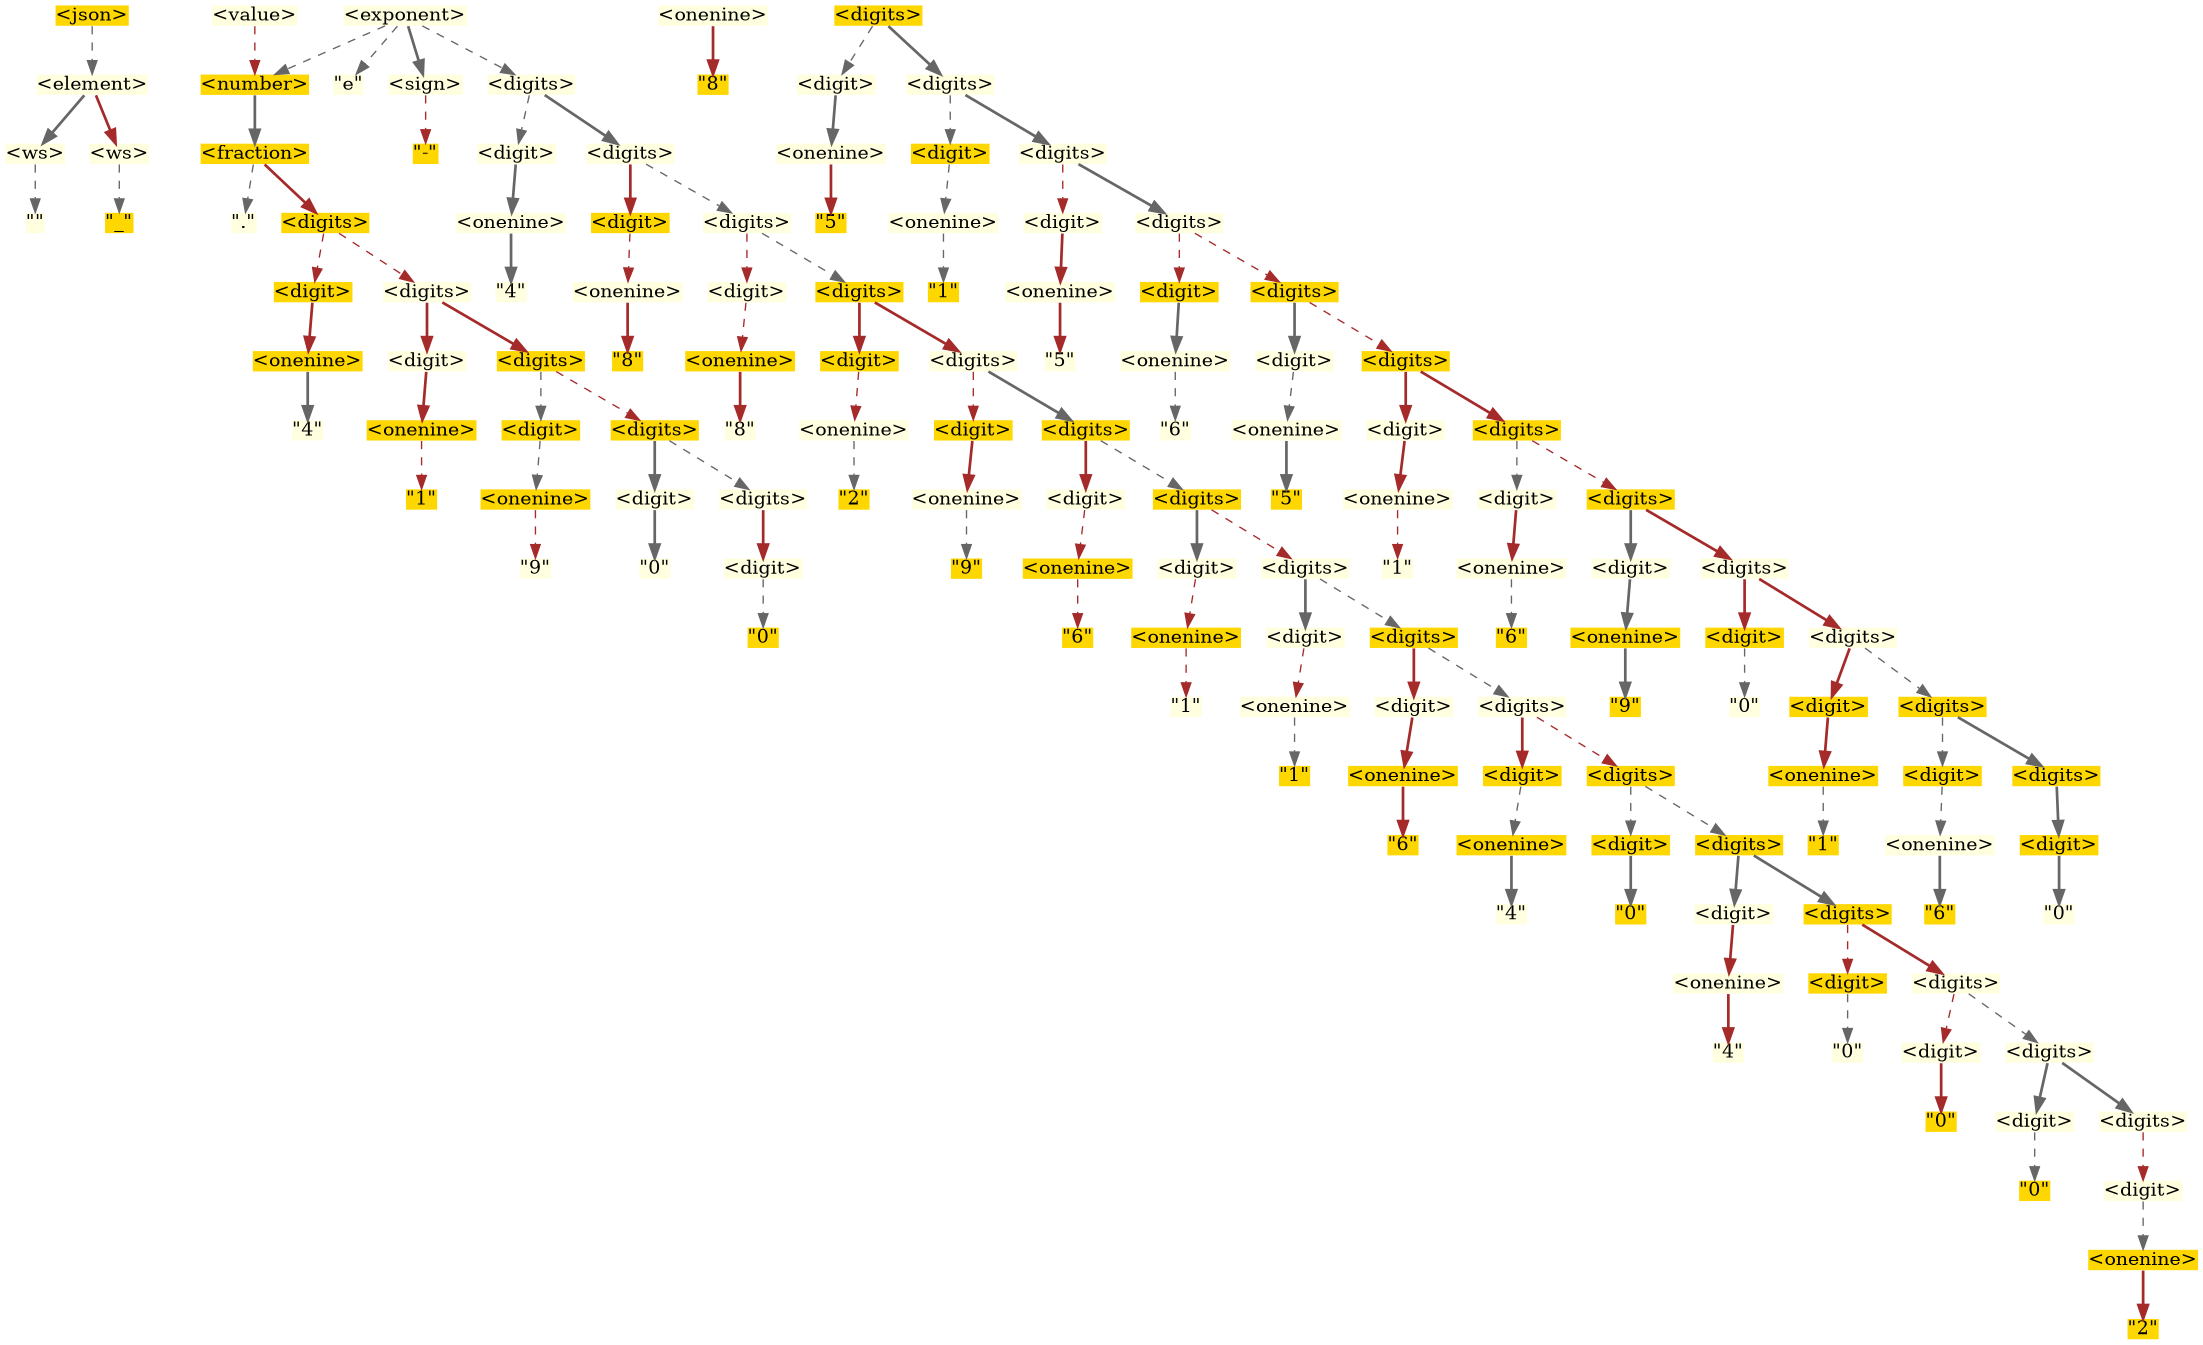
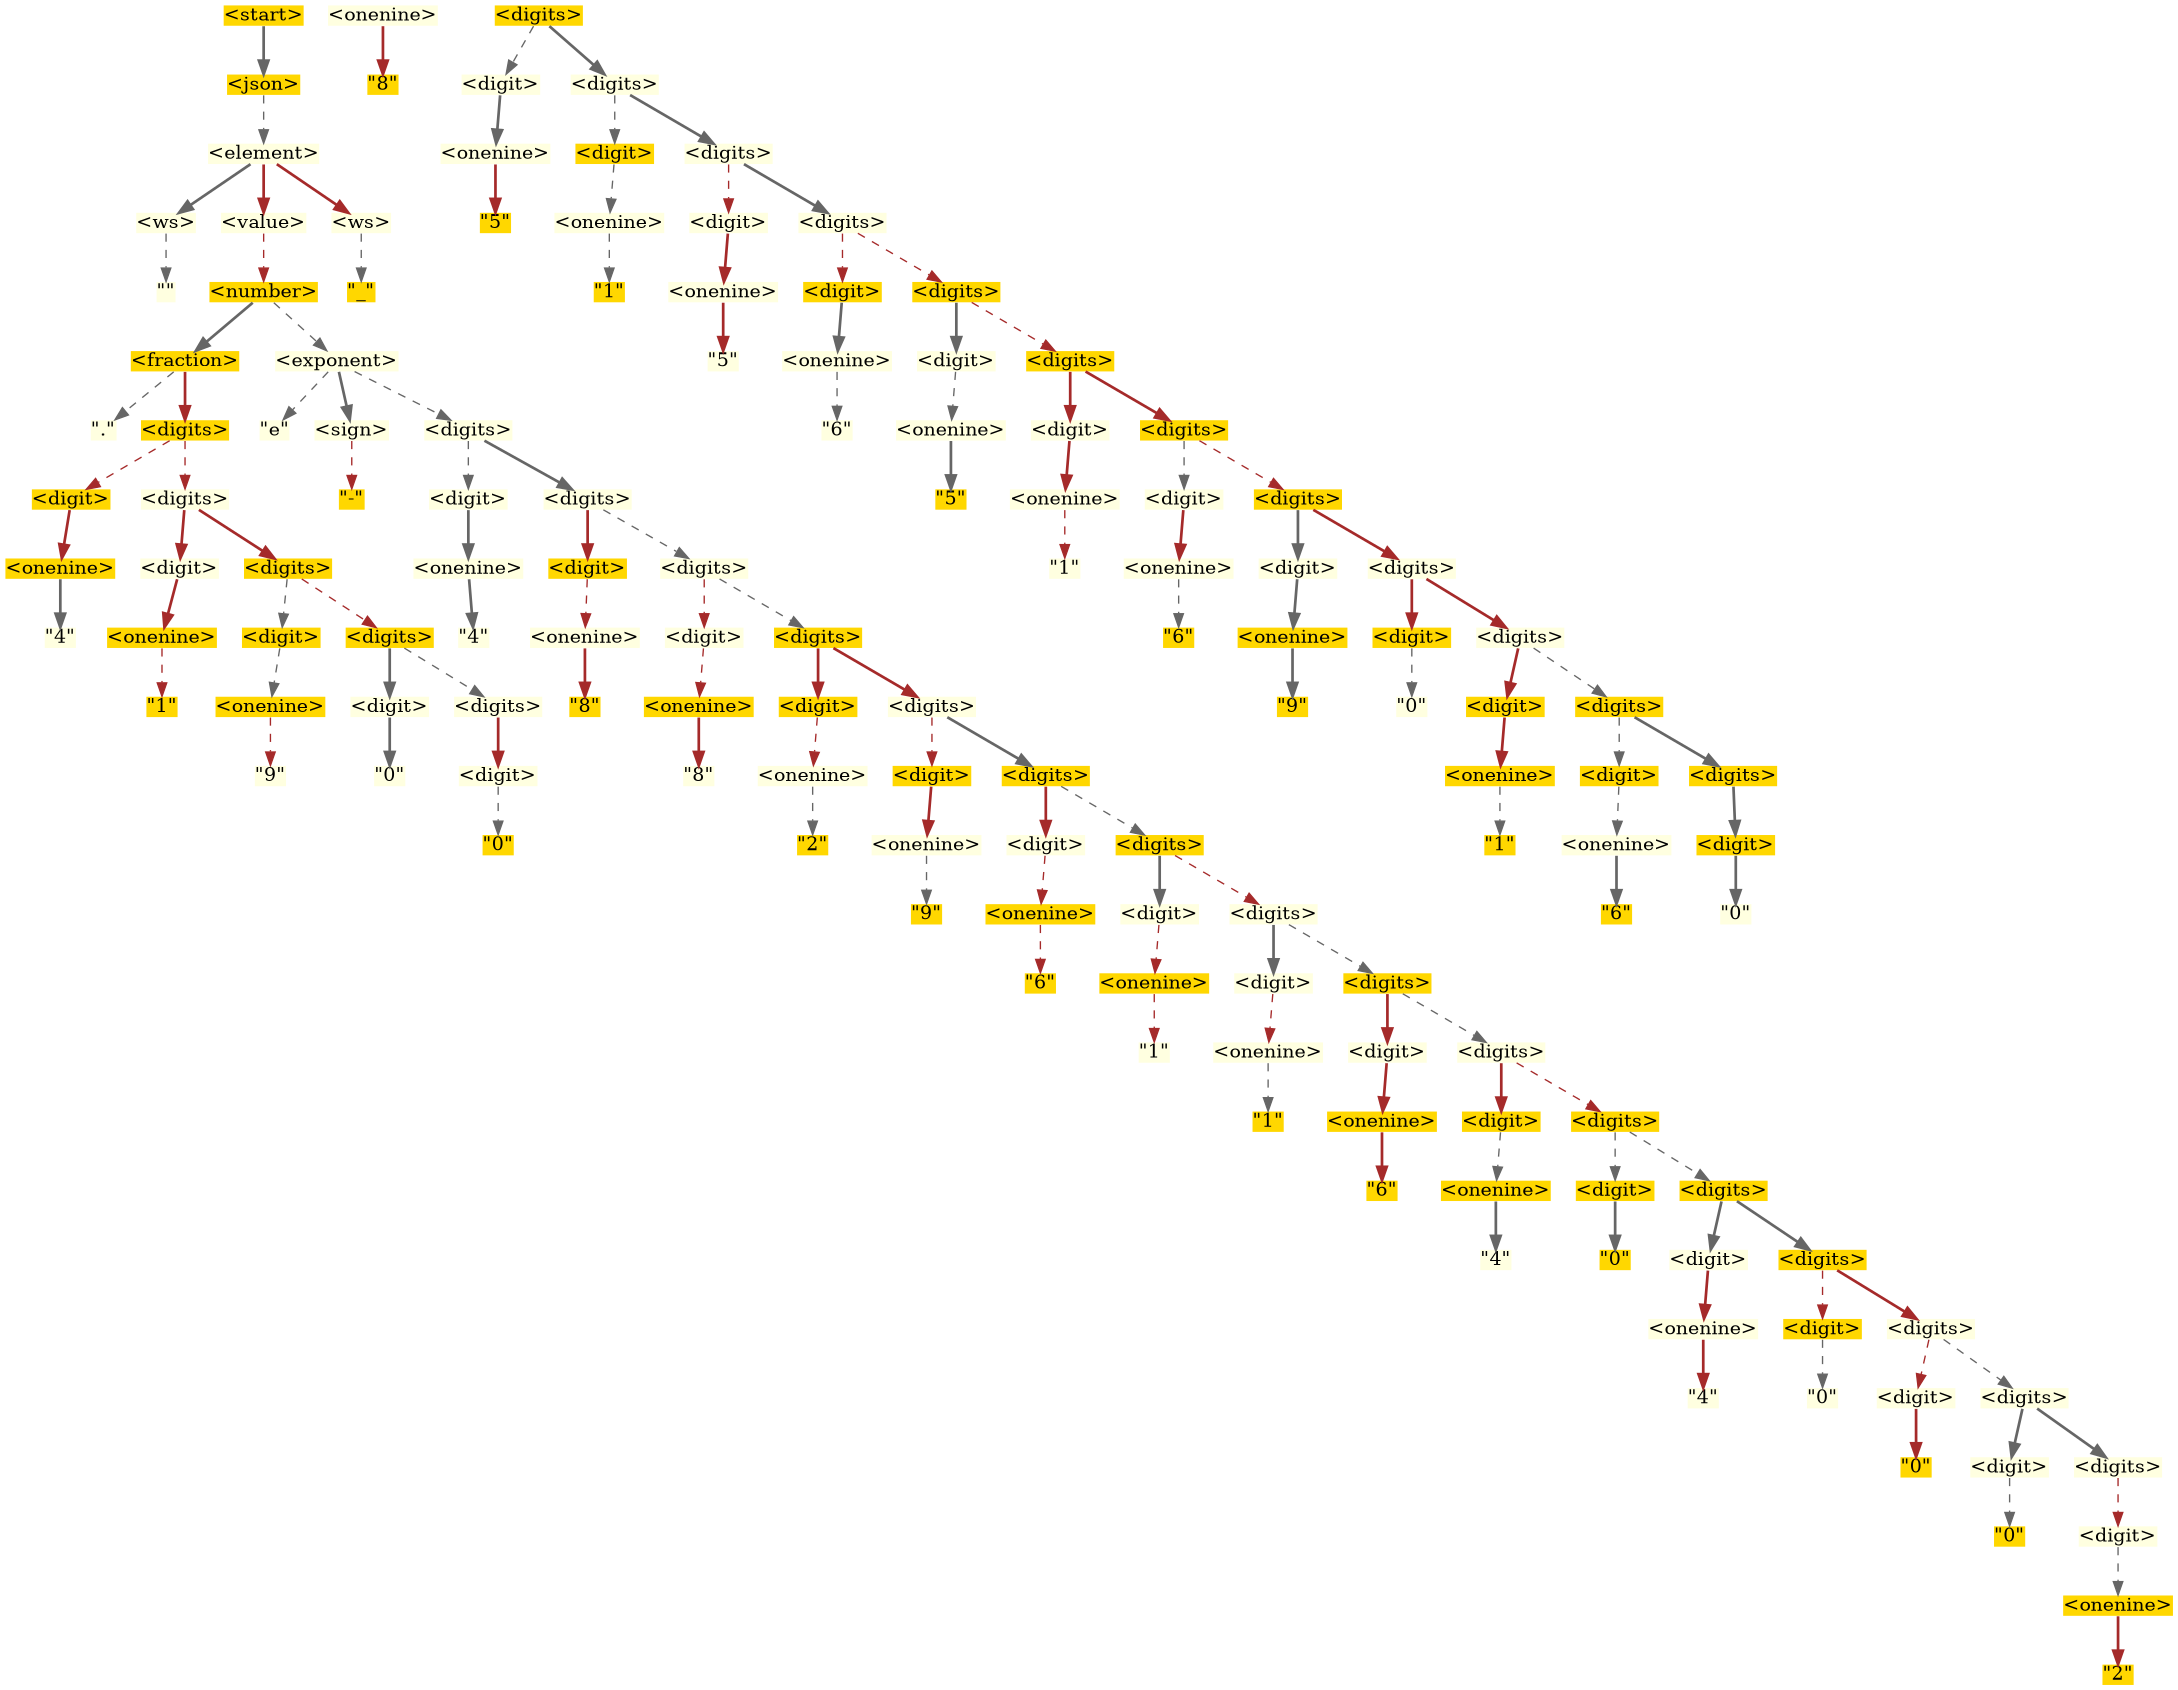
node "<start>": added
edge "<exponent>" -> "<number>": reversed
edge "<element>" -> "<value>": added
